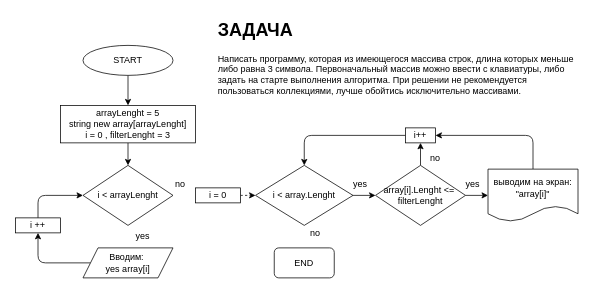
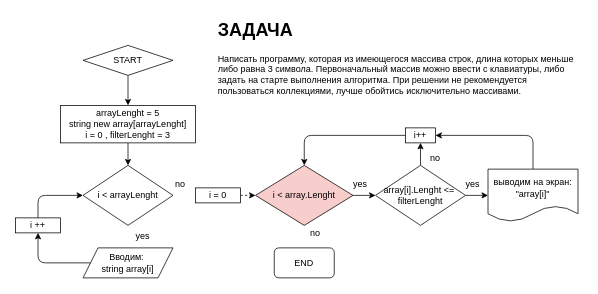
node "START": shape ellipse -> diamond
node "i < array.Lenght": fillcolor #ffffff -> #f8cecc
node "Вводим: yes array[i]": label "Вводим: yes array[i]" -> "Вводим: string array[i]"
